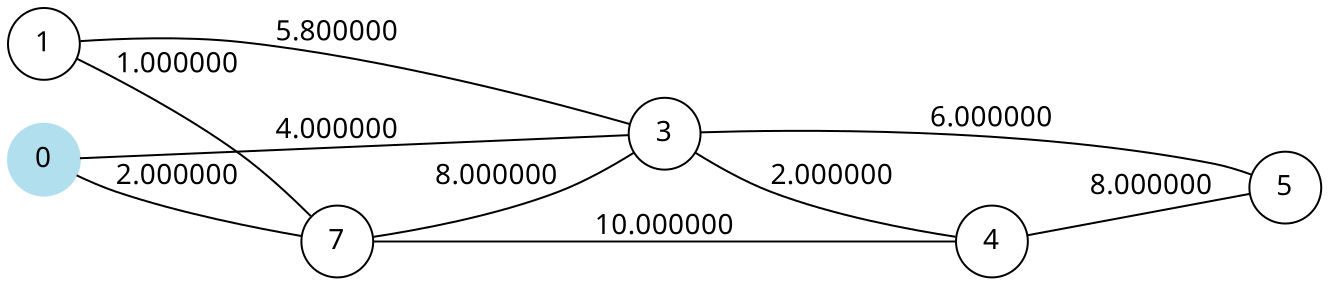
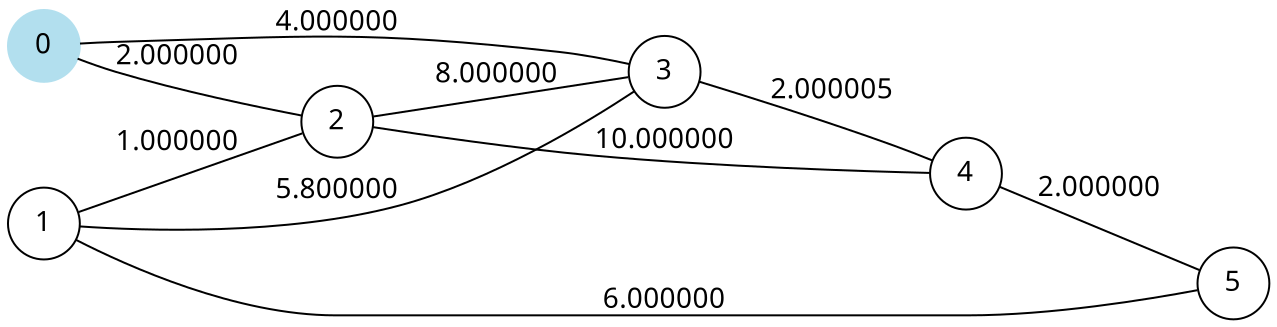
edge "3" -- "5": now "1" -- "5"
edge "3" -- "4": label "2.000000" -> "2.000005"
edge "5" -- "4": label "8.000000" -> "2.000000"
node "7": label "7" -> "2"
